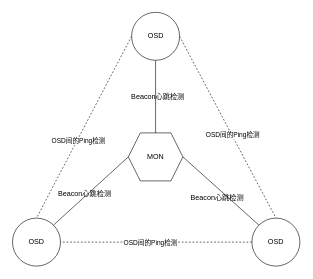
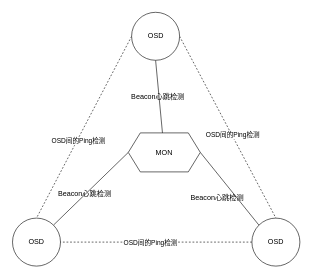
node "MON": size 55x48 -> 72x39
